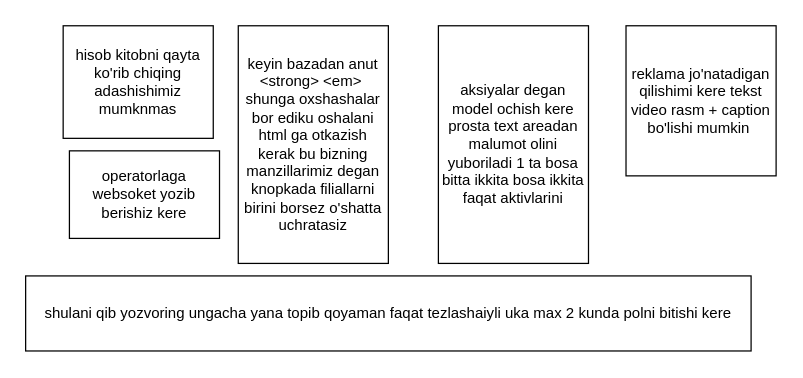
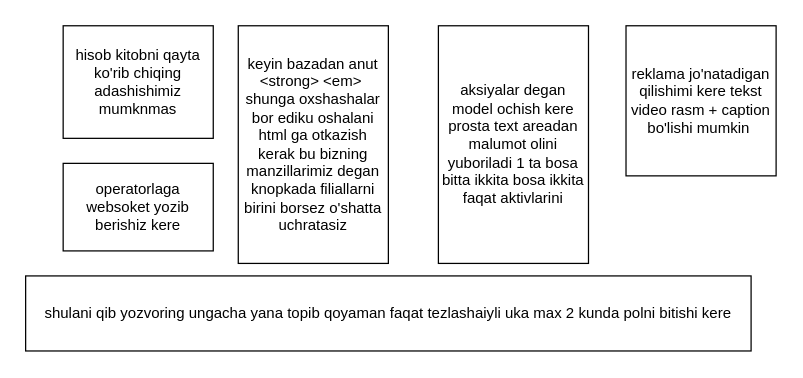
node "operatorlaga websoket yozib berishiz kere": moved (144, 194) -> (138, 207)
